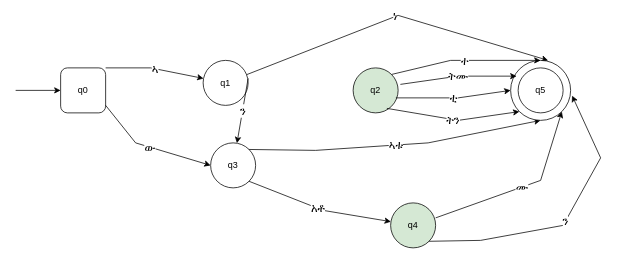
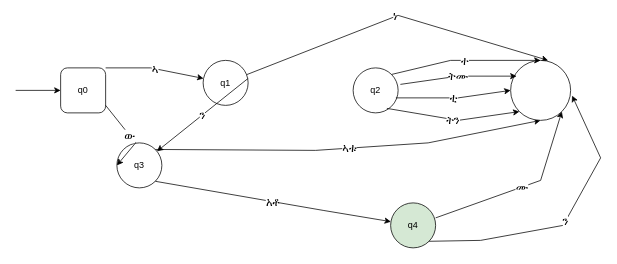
node "q2": fillcolor #d5e8d4 -> #ffffff
node "q5": removed
node "q3": moved (233, 165) -> (139, 165)
